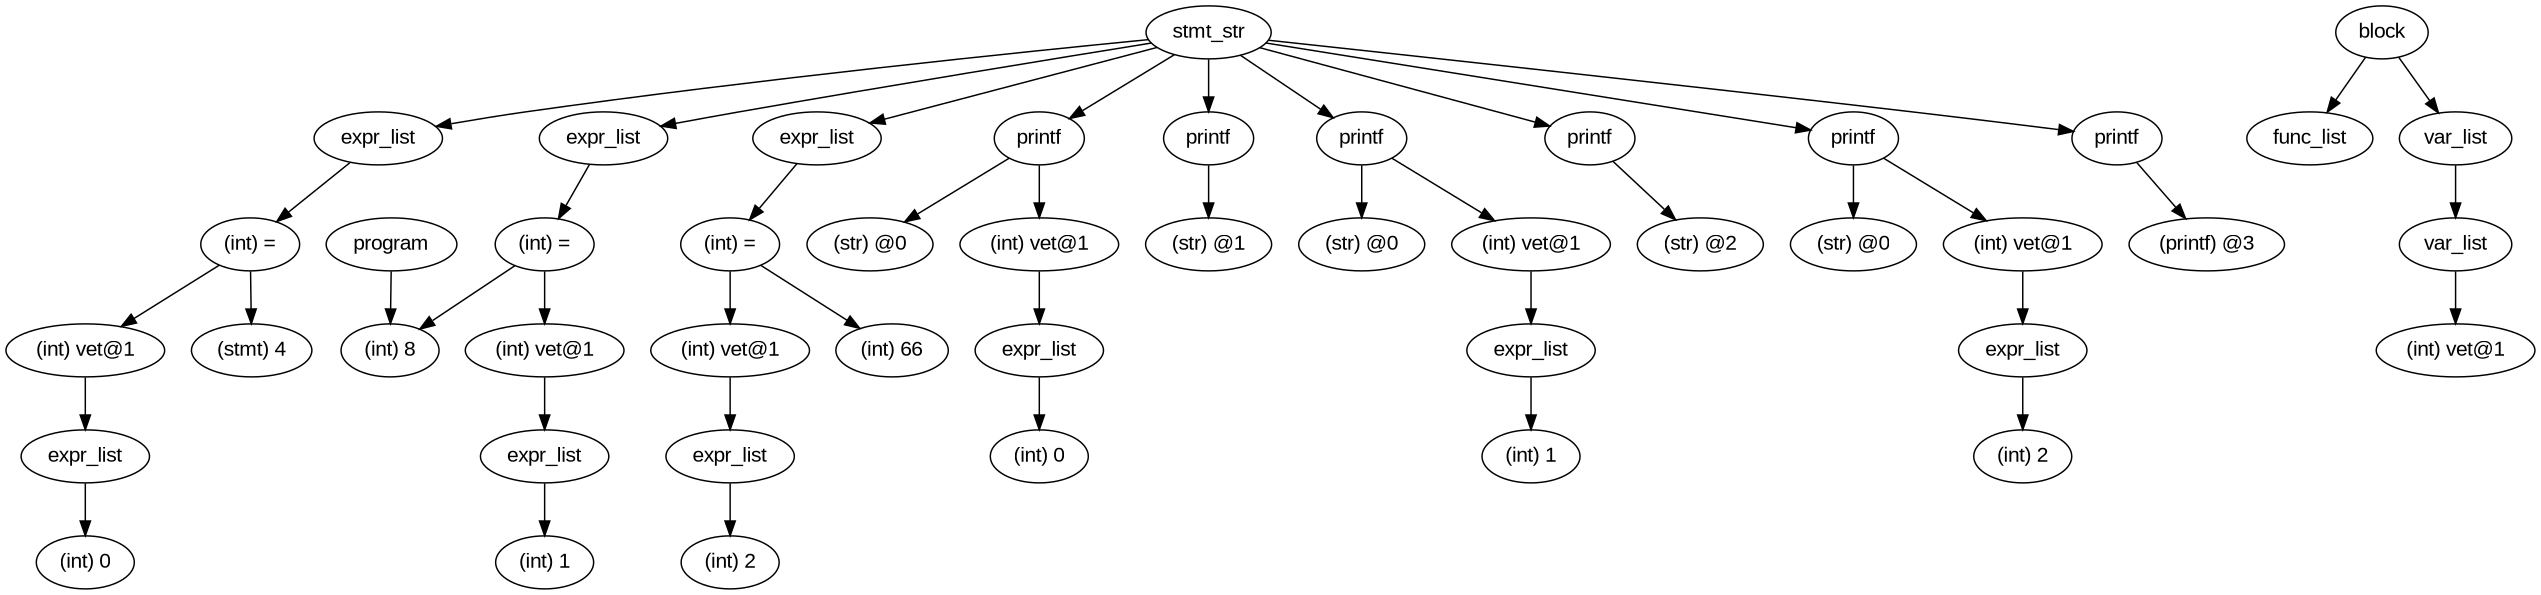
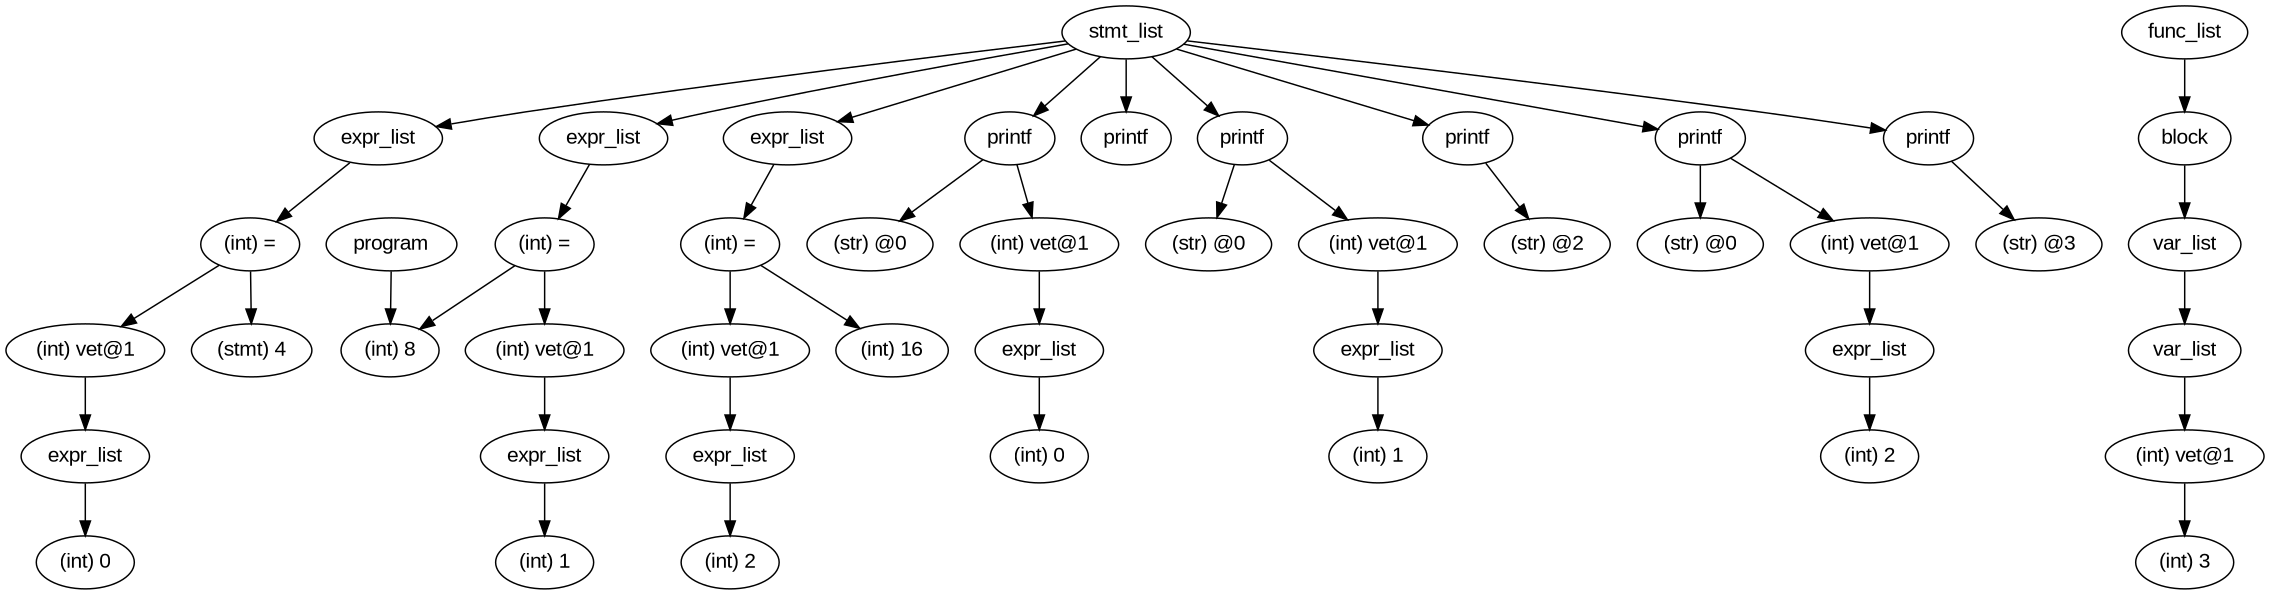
node "stmt_str": label "stmt_str" -> "stmt_list"
edge "block" -> "func_list": reversed
node "(str) @1": removed
node "(printf) @3": label "(printf) @3" -> "(str) @3"
node "(int) 66": label "(int) 66" -> "(int) 16"
node "(int) 3": added
